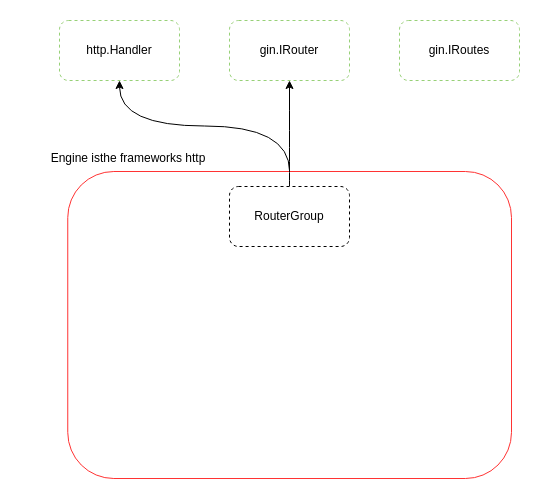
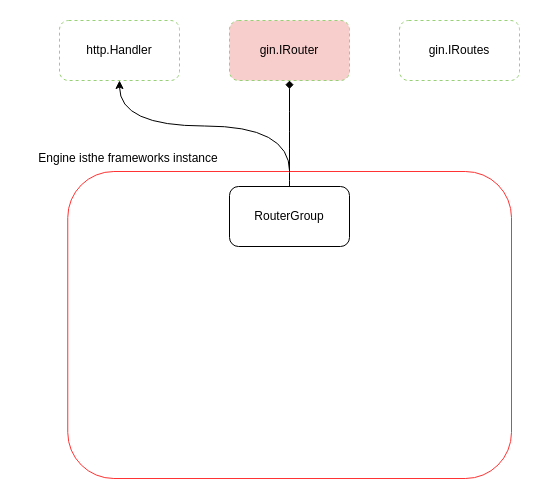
node "gin.IRouter": fillcolor #ffffff -> #f8cecc
edge "RouterGroup" -> "gin.IRouter": arrowhead classic -> diamond
node "Engine isthe frameworks http": label "Engine isthe frameworks http" -> "Engine isthe frameworks instance"
node "RouterGroup": style dashed -> solid
